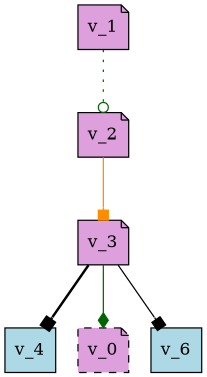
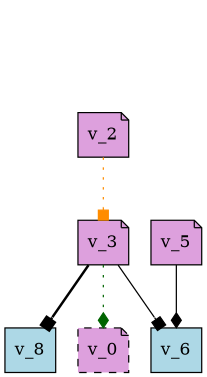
node "v_1": removed
edge "v_2" -> "v_3": style solid -> dotted
node "v_5": added
edge "v_3" -> "v_0": style solid -> dotted
node "v_4": label "v_4" -> "v_8"
